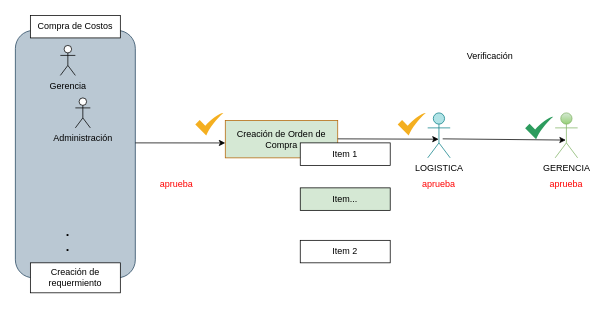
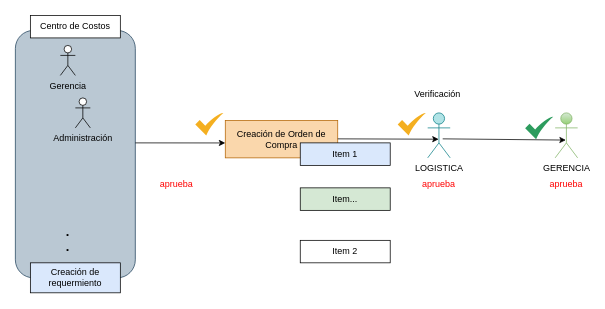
node "Compra de Costos": label "Compra de Costos" -> "Centro de Costos"
node "Verificación": moved (492, 57) -> (439, 94)
node "Creación de Orden de Compra": fillcolor #d5e8d4 -> #fad7ac
node "Item 1": fillcolor #ffffff -> #dae8fc
node "Creación de requermiento": fillcolor #ffffff -> #dae8fc
